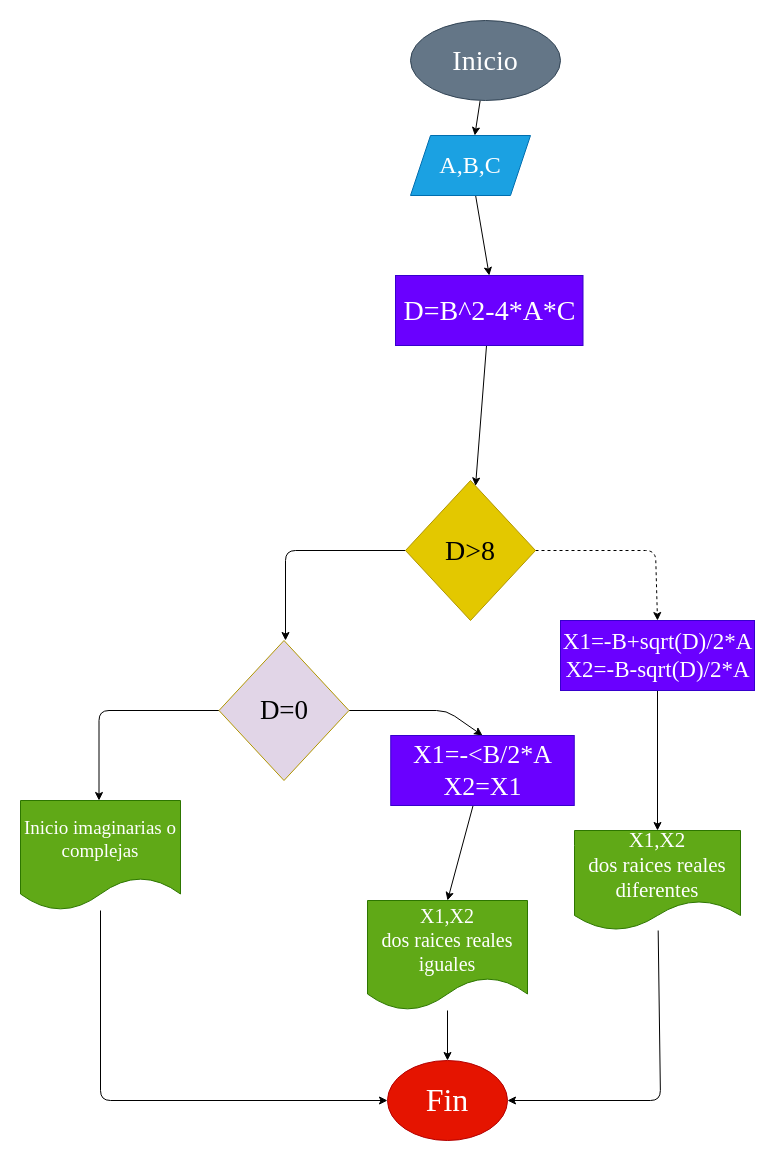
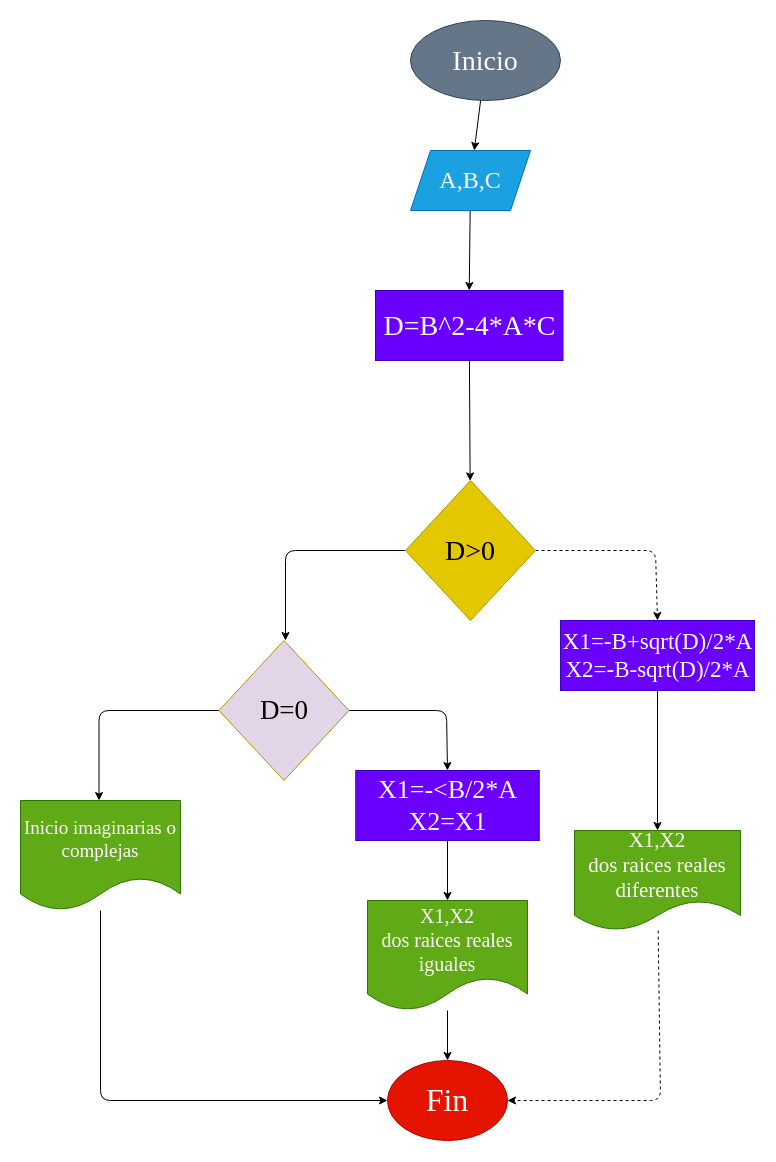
node "A,B,C": moved (471, 166) -> (471, 181)
node "D=B^2-4*A*C": moved (489, 311) -> (469, 326)
node "D>8": label "D>8" -> "D>0"
node "X1=-<B/2*AX2=X1": moved (483, 771) -> (448, 806)
edge "X1,X2dos raices reales diferentes" -> "Fin": style solid -> dashed
